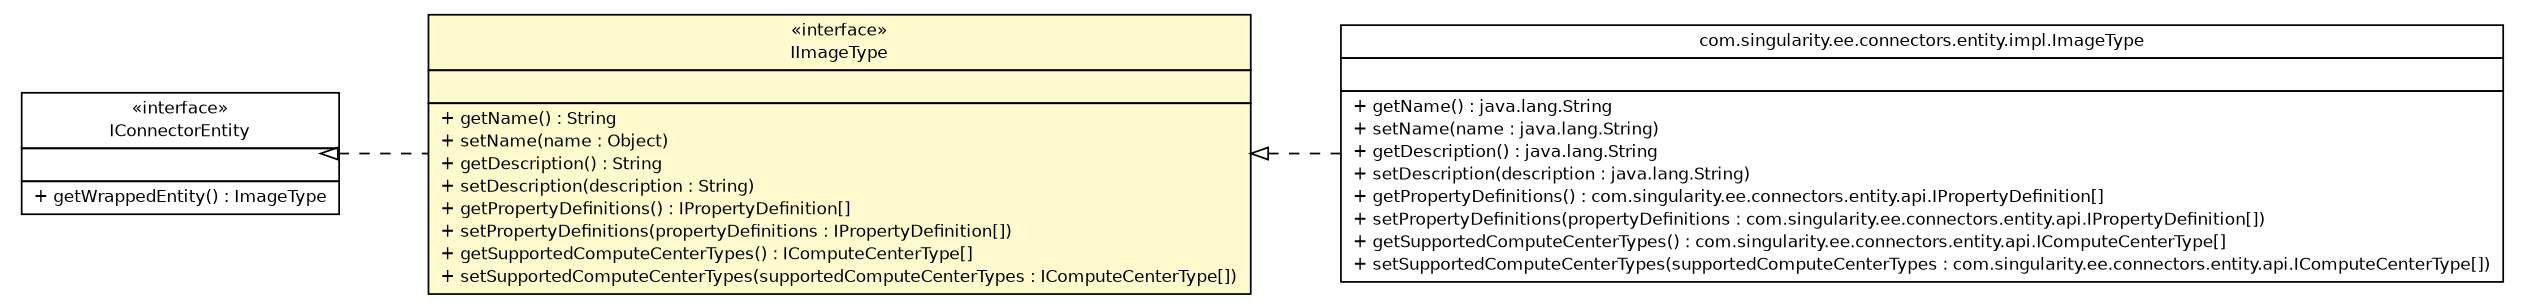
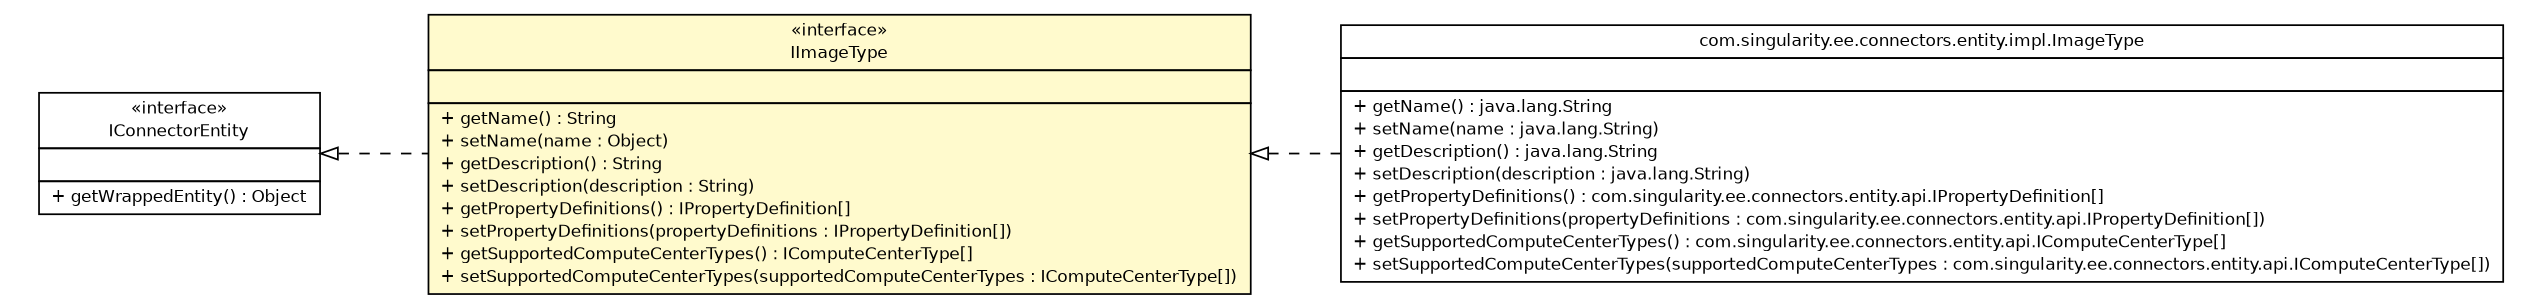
node "IConnectorEntity": text "+ getWrappedEntity() : ImageType" -> "+ getWrappedEntity() : Object"
